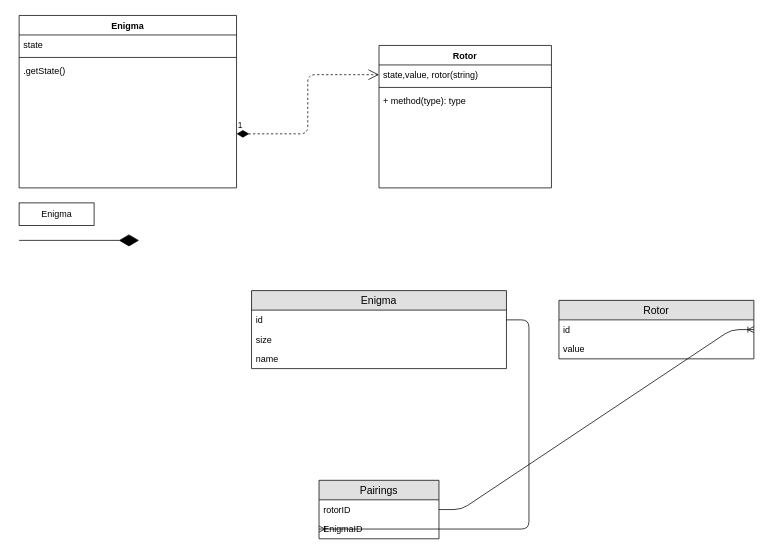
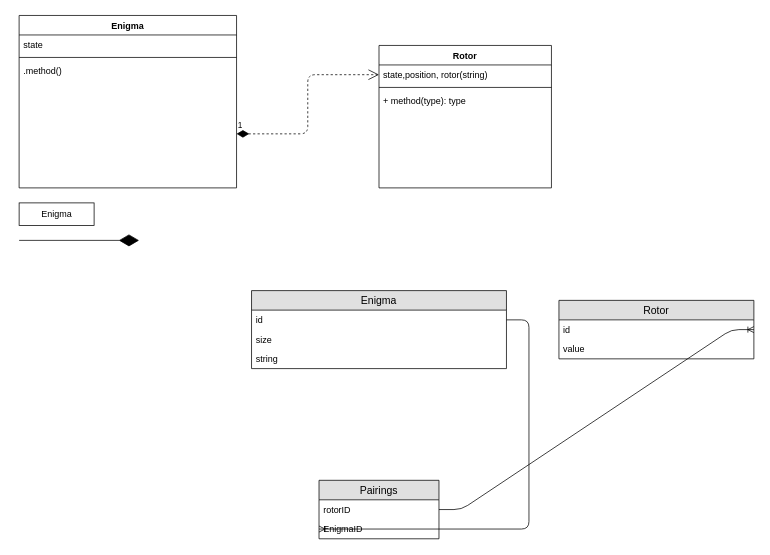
node ".getState()": label ".getState()" -> ".method()"
node "state,value, rotor(string)": label "state,value, rotor(string)" -> "state,position, rotor(string)"
node "name": label "name" -> "string"
